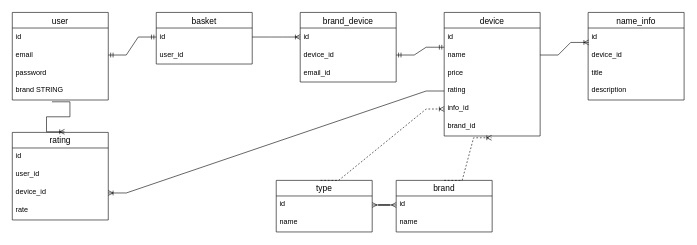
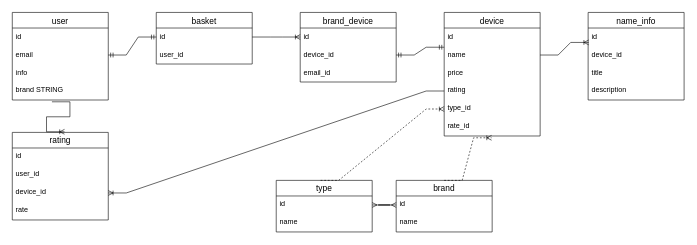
node "password": label "password" -> "info"
node "info_id": label "info_id" -> "type_id"
node "brand_id": label "brand_id" -> "rate_id"
